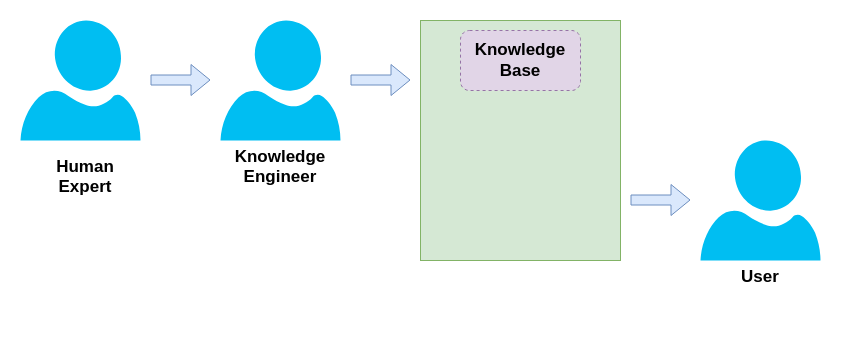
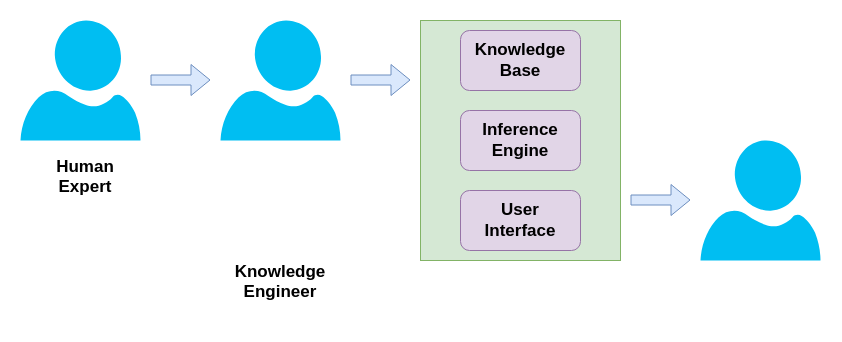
node "Knowledge Base": style dashed -> solid
node "Inference Engine": added
node "Knowledge Engineer": moved (281, 171) -> (281, 286)
node "User Interface": added
node "User": removed
